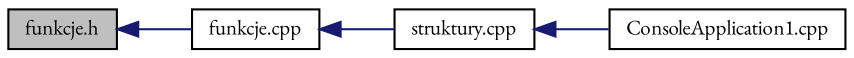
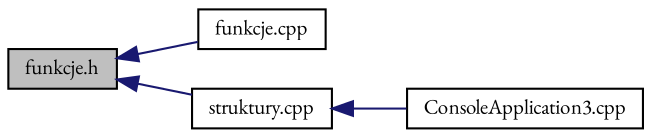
edge "struktury.cpp" -> "funkcje.cpp": now "struktury.cpp" -> "funkcje.h"
node "ConsoleApplication1.cpp": label "ConsoleApplication1.cpp" -> "ConsoleApplication3.cpp"
